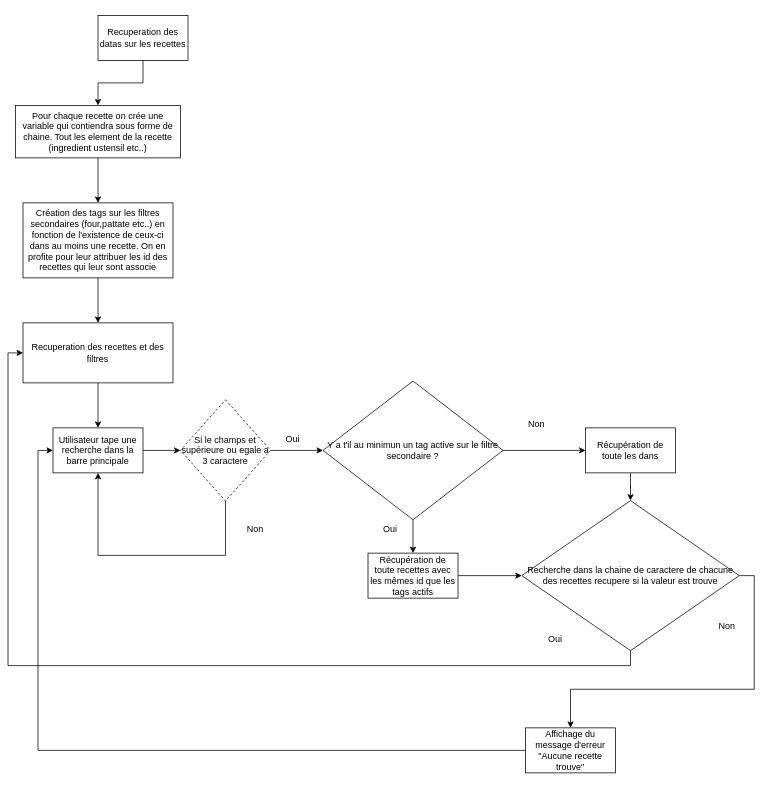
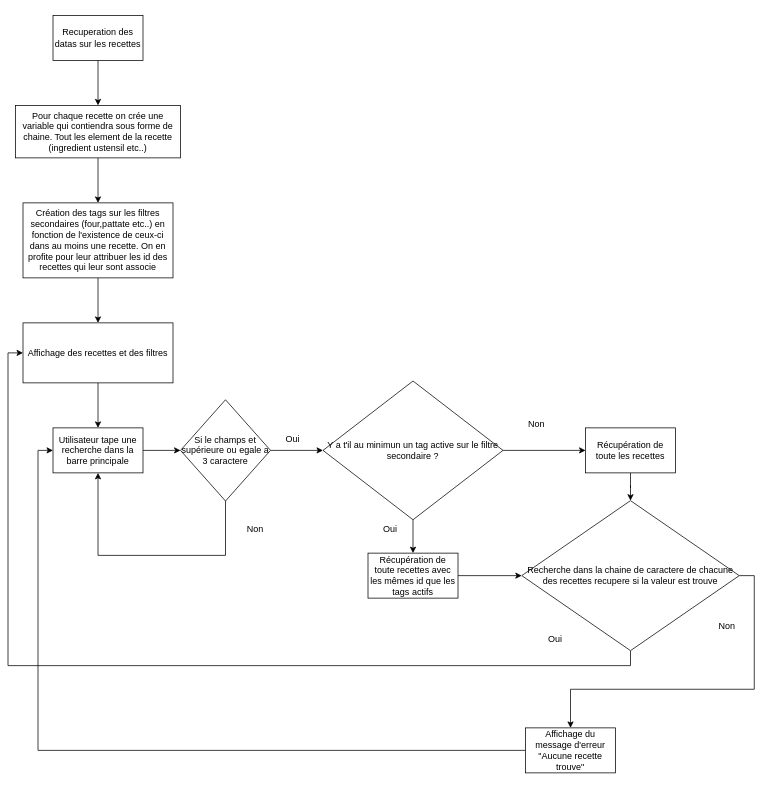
node "Recuperation des datas sur les recettes": moved (143, 38) -> (98, 38)
node "Recuperation des recettes et des filtres": label "Recuperation des recettes et des filtres" -> "Affichage des recettes et des filtres"
node "Si le champs et supérieure ou egale a 3 caractere": style dashed -> solid
node "Récupération de toute les dans": label "Récupération de toute les dans" -> "Récupération de toute les recettes"
